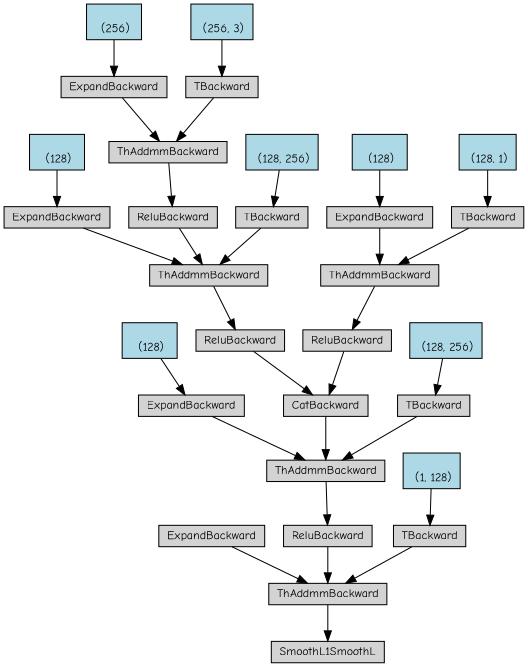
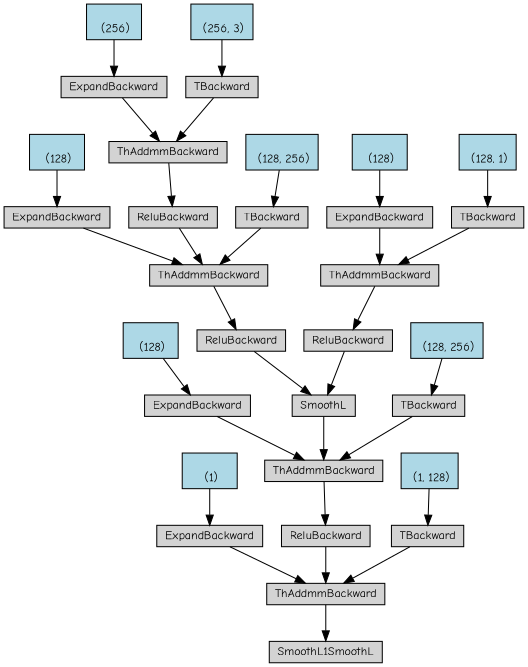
node "CatBackward": label "CatBackward" -> "SmoothL"
node "(1)": added
